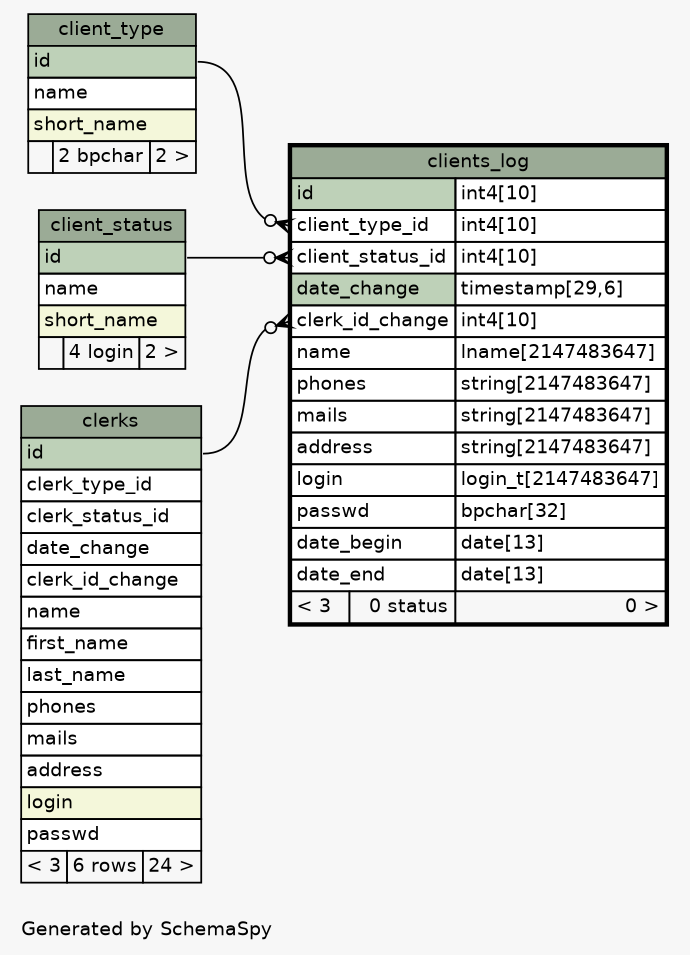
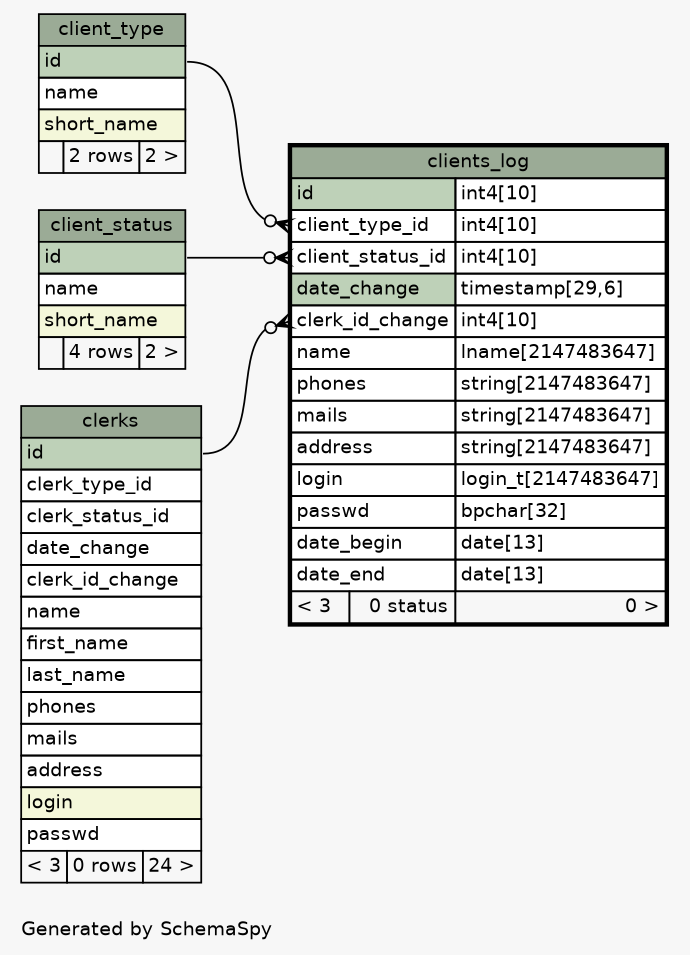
node "client_type": text "2 bpchar" -> "2 rows"
node "client_status": text "4 login" -> "4 rows"
node "clerks": text "6 rows" -> "0 rows"
